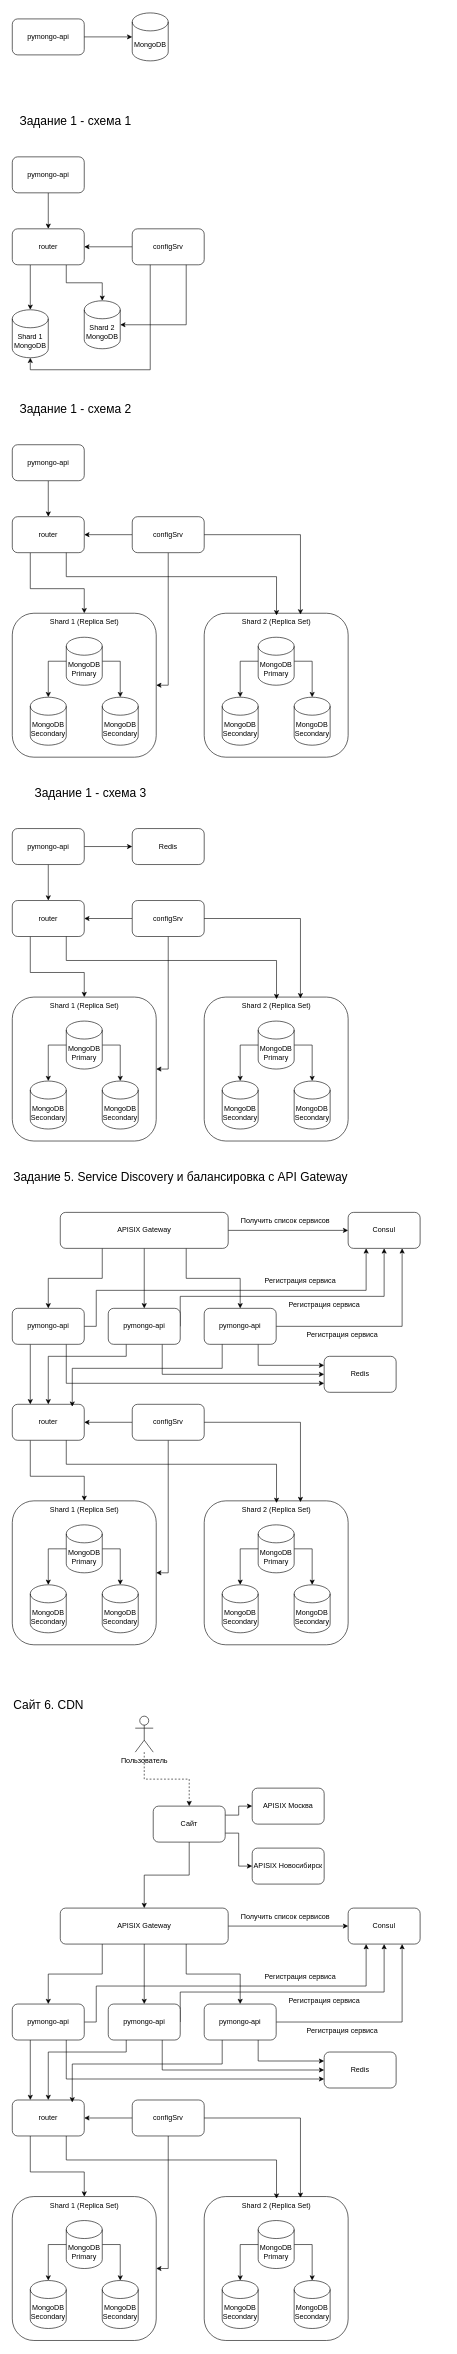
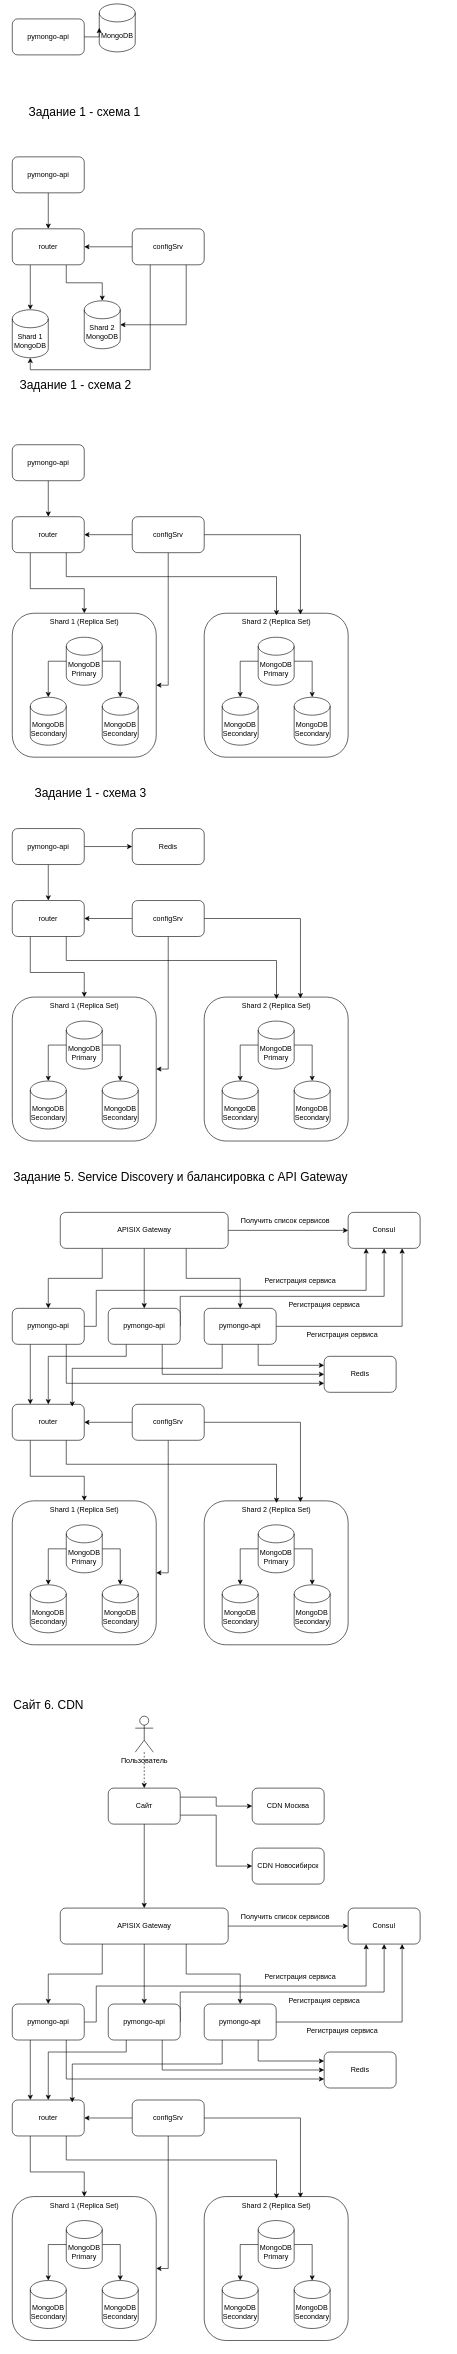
node "MongoDB": moved (150, 36) -> (117, 27)
node "Задание 1 - схема 1": moved (75, 120) -> (84, 111)
node "Задание 1 - схема 2": moved (75, 408) -> (75, 384)
node "APISIX Москва": label "APISIX Москва" -> "CDN Москва"
node "Сайт": moved (189, 1824) -> (144, 1806)
node "APISIX Новосибирск": label "APISIX Новосибирск" -> "CDN Новосибирск"
